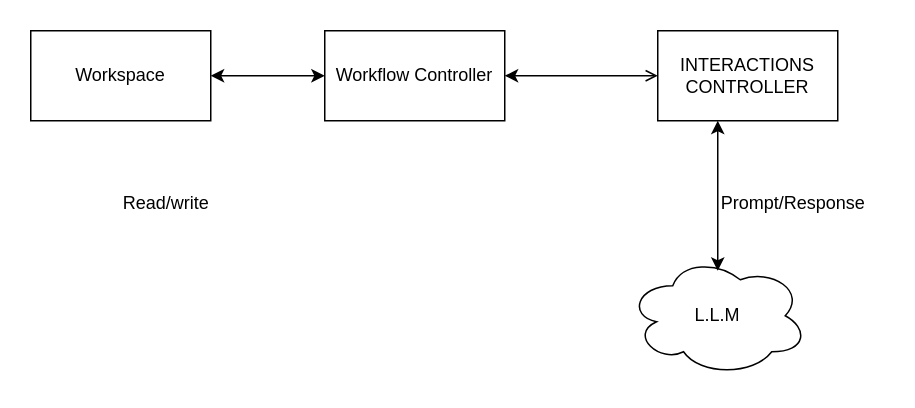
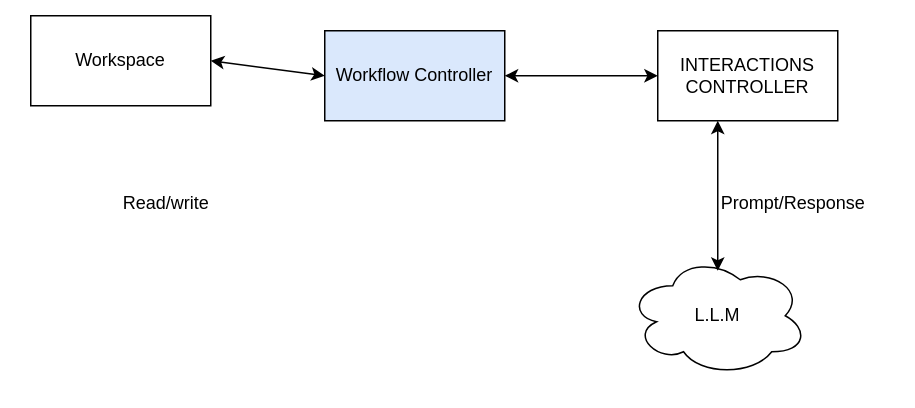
node "Workspace": moved (121, 76) -> (121, 61)
node "Workflow Controller": fillcolor #ffffff -> #dae8fc
edge "Workflow Controller" -- "INTERACTIONS CONTROLLER": arrowhead open -> classic
